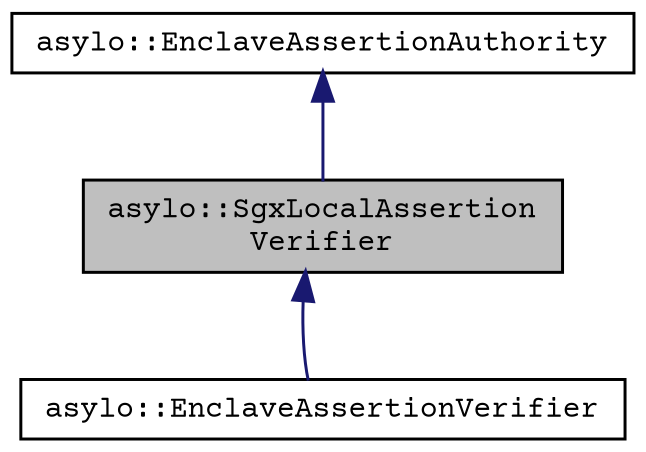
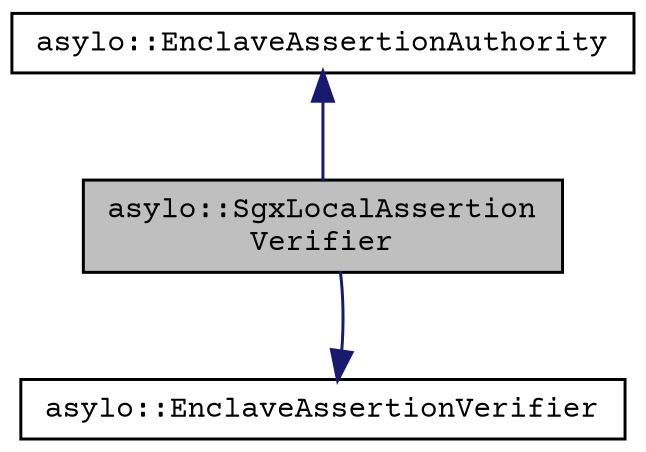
edge "asylo::EnclaveAssertionVerifier" -> "asylo::SgxLocalAssertion Verifier": reversed
